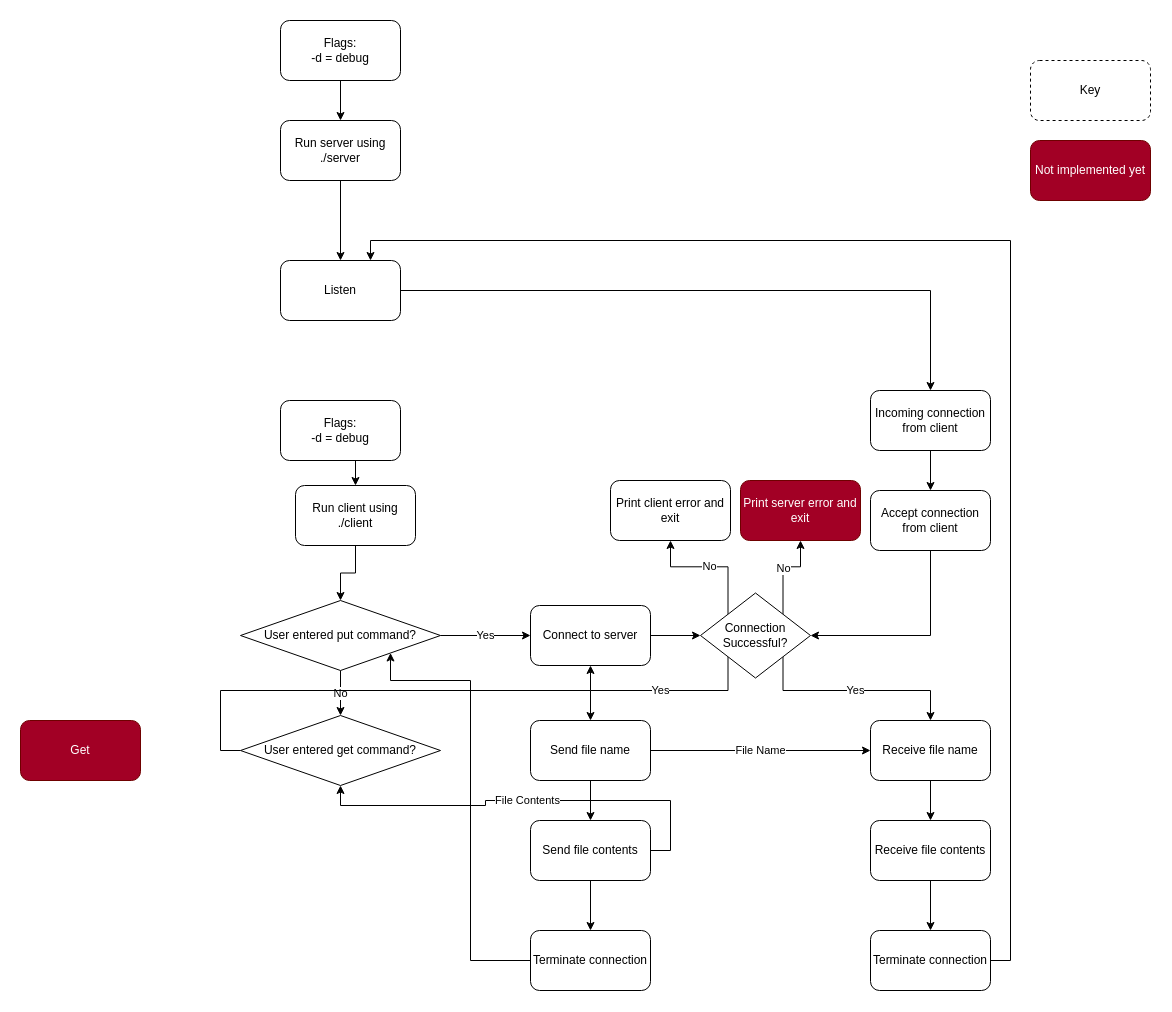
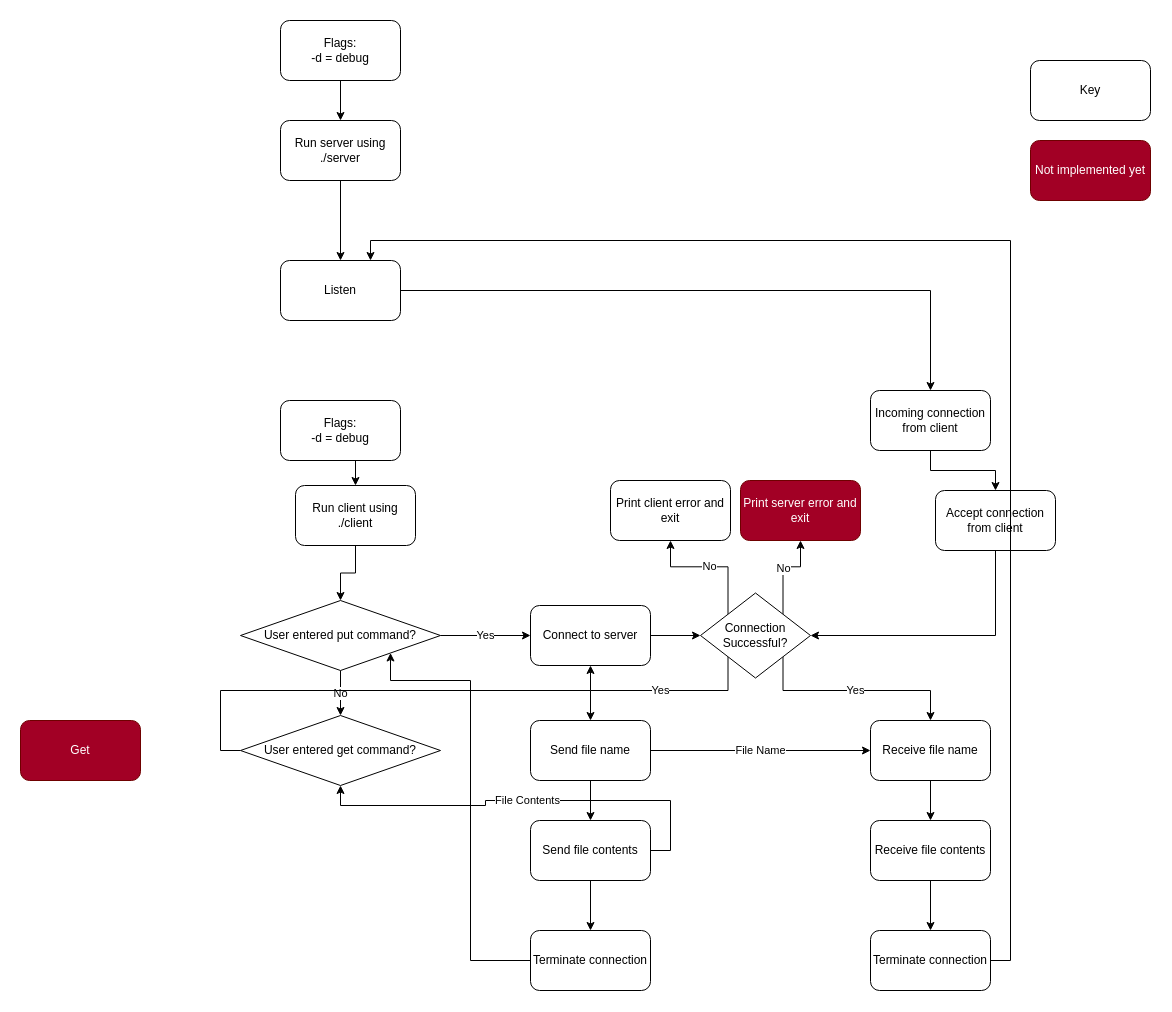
node "Key": style dashed -> solid
node "Accept connection from client": moved (931, 521) -> (996, 521)
